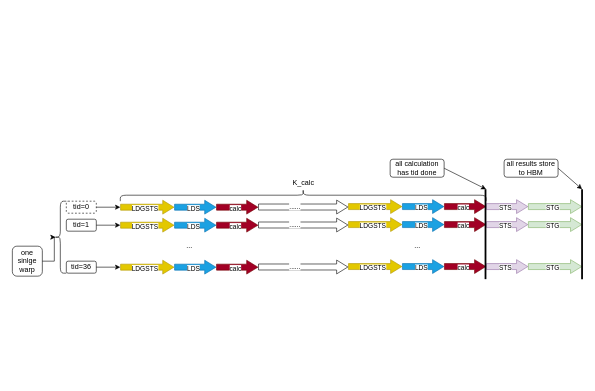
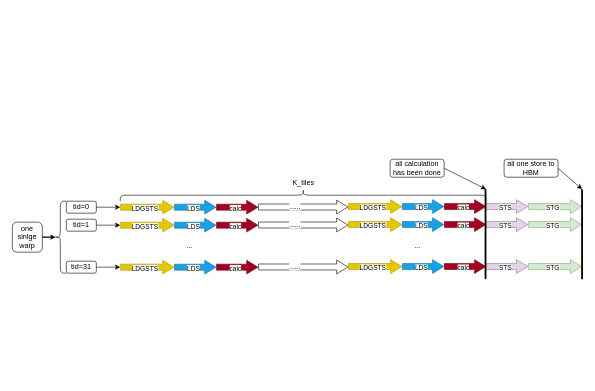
node "all calculation has tid done": label "all calculation has tid done" -> "all calculation has been done"
node "all results store to HBM": label "all results store to HBM" -> "all one store to HBM"
node "K_calc": label "K_calc" -> "K_tiles"
node "tid=0": style dashed -> solid
node "one sinlge warp": moved (27, 261) -> (27, 237)
node "tid=36": label "tid=36" -> "tid=31"
